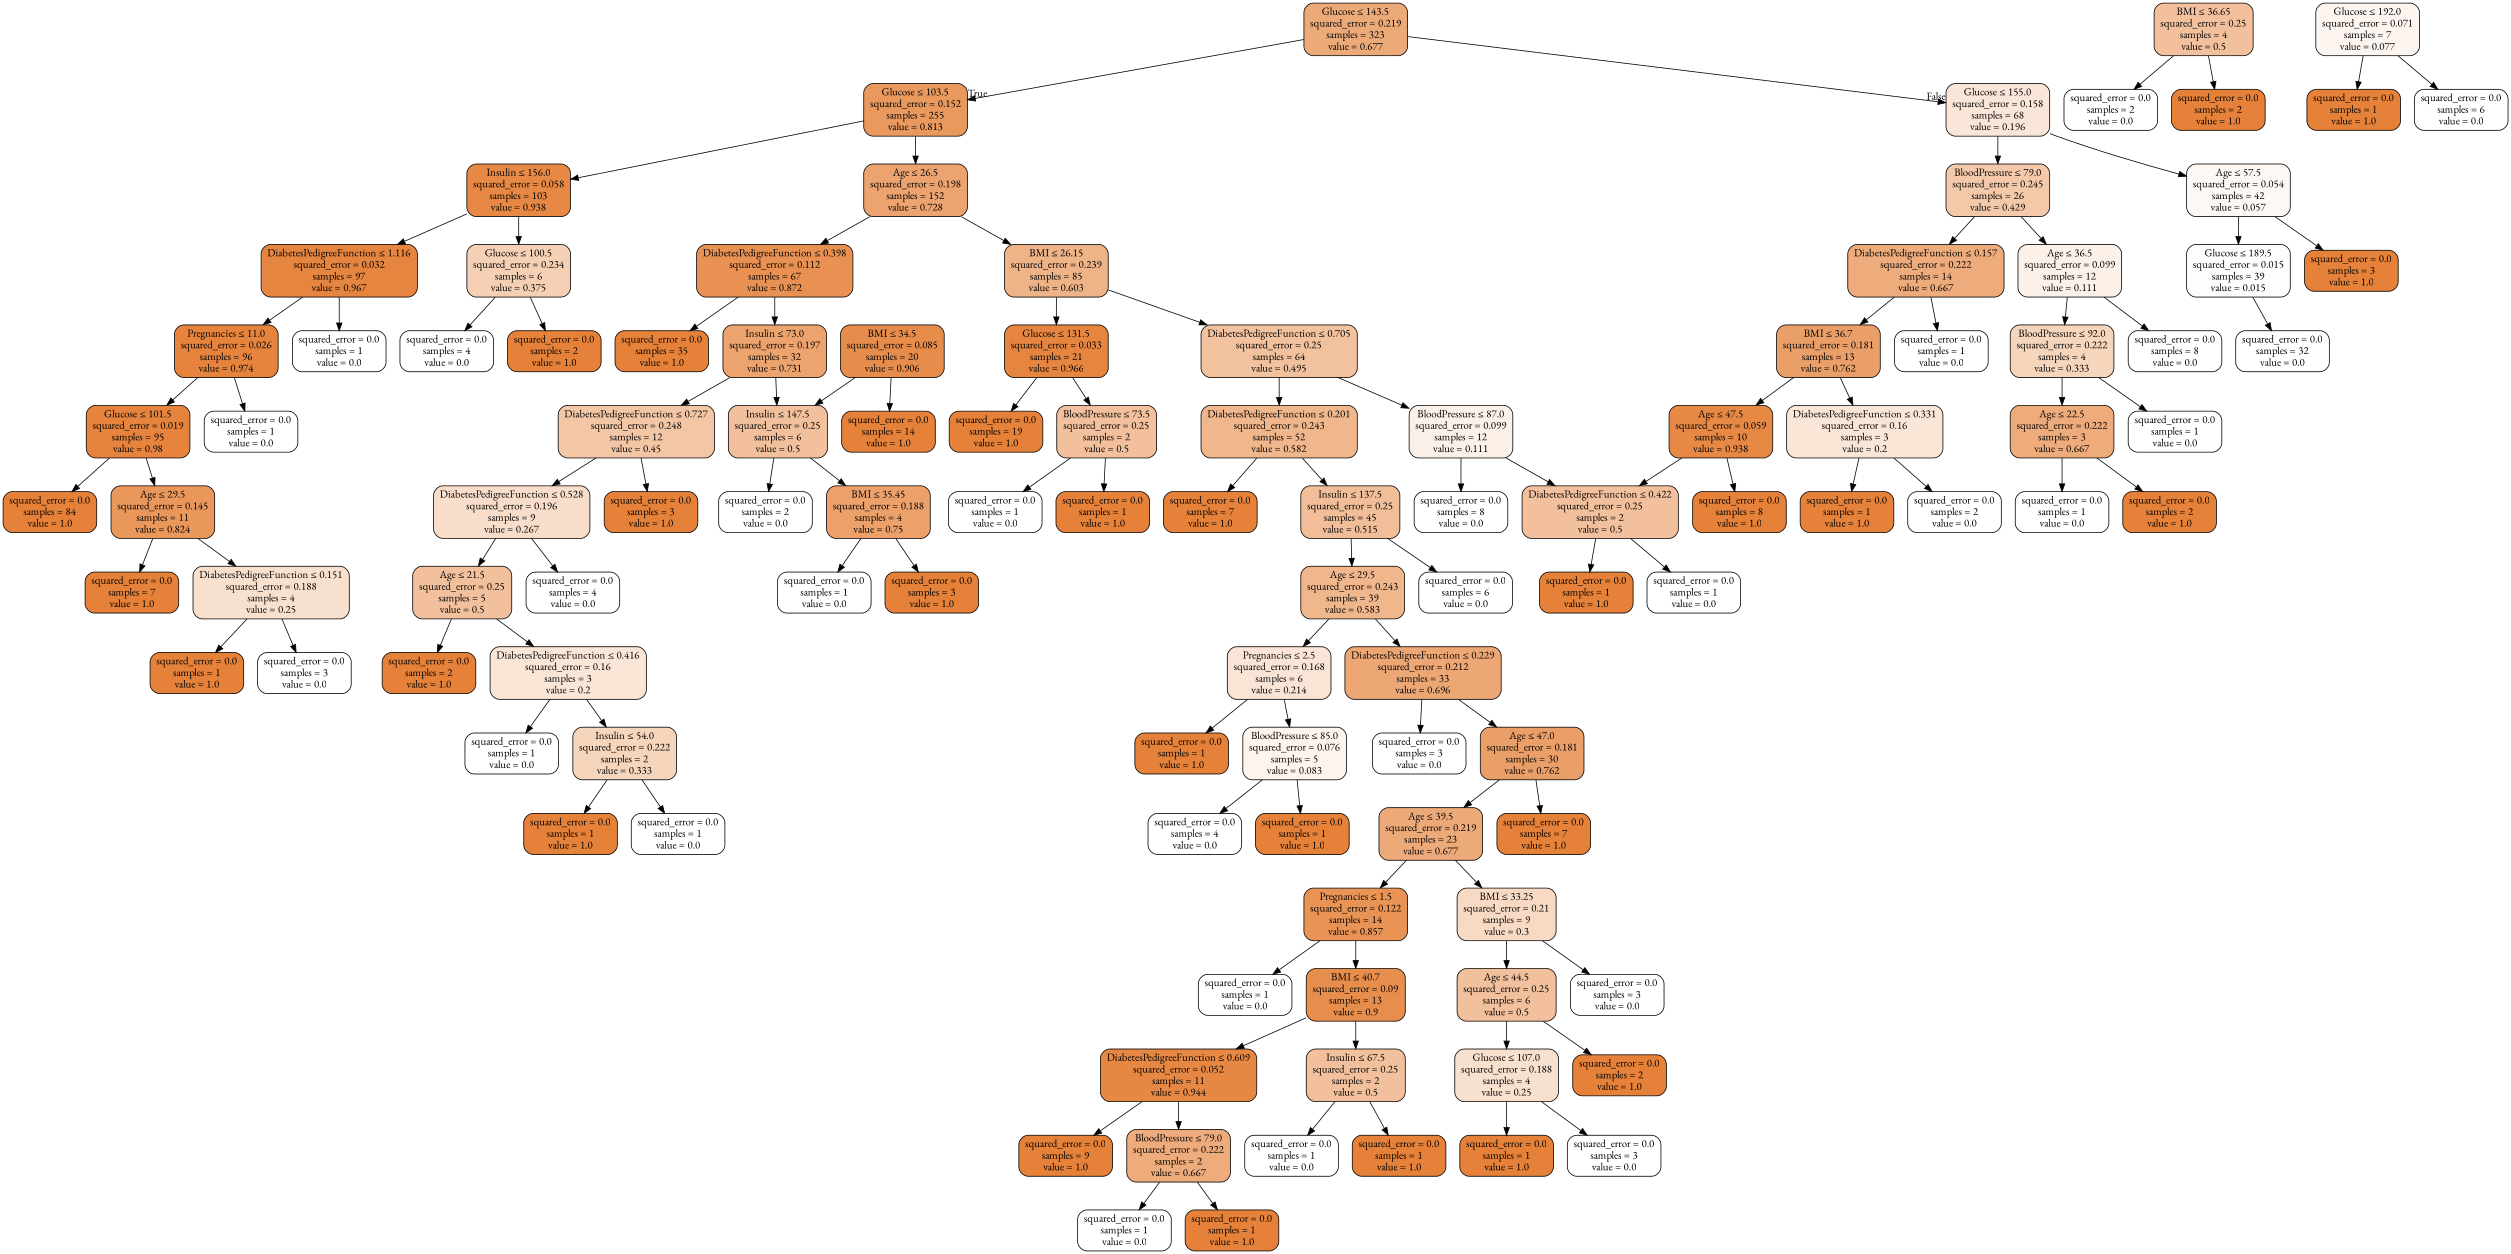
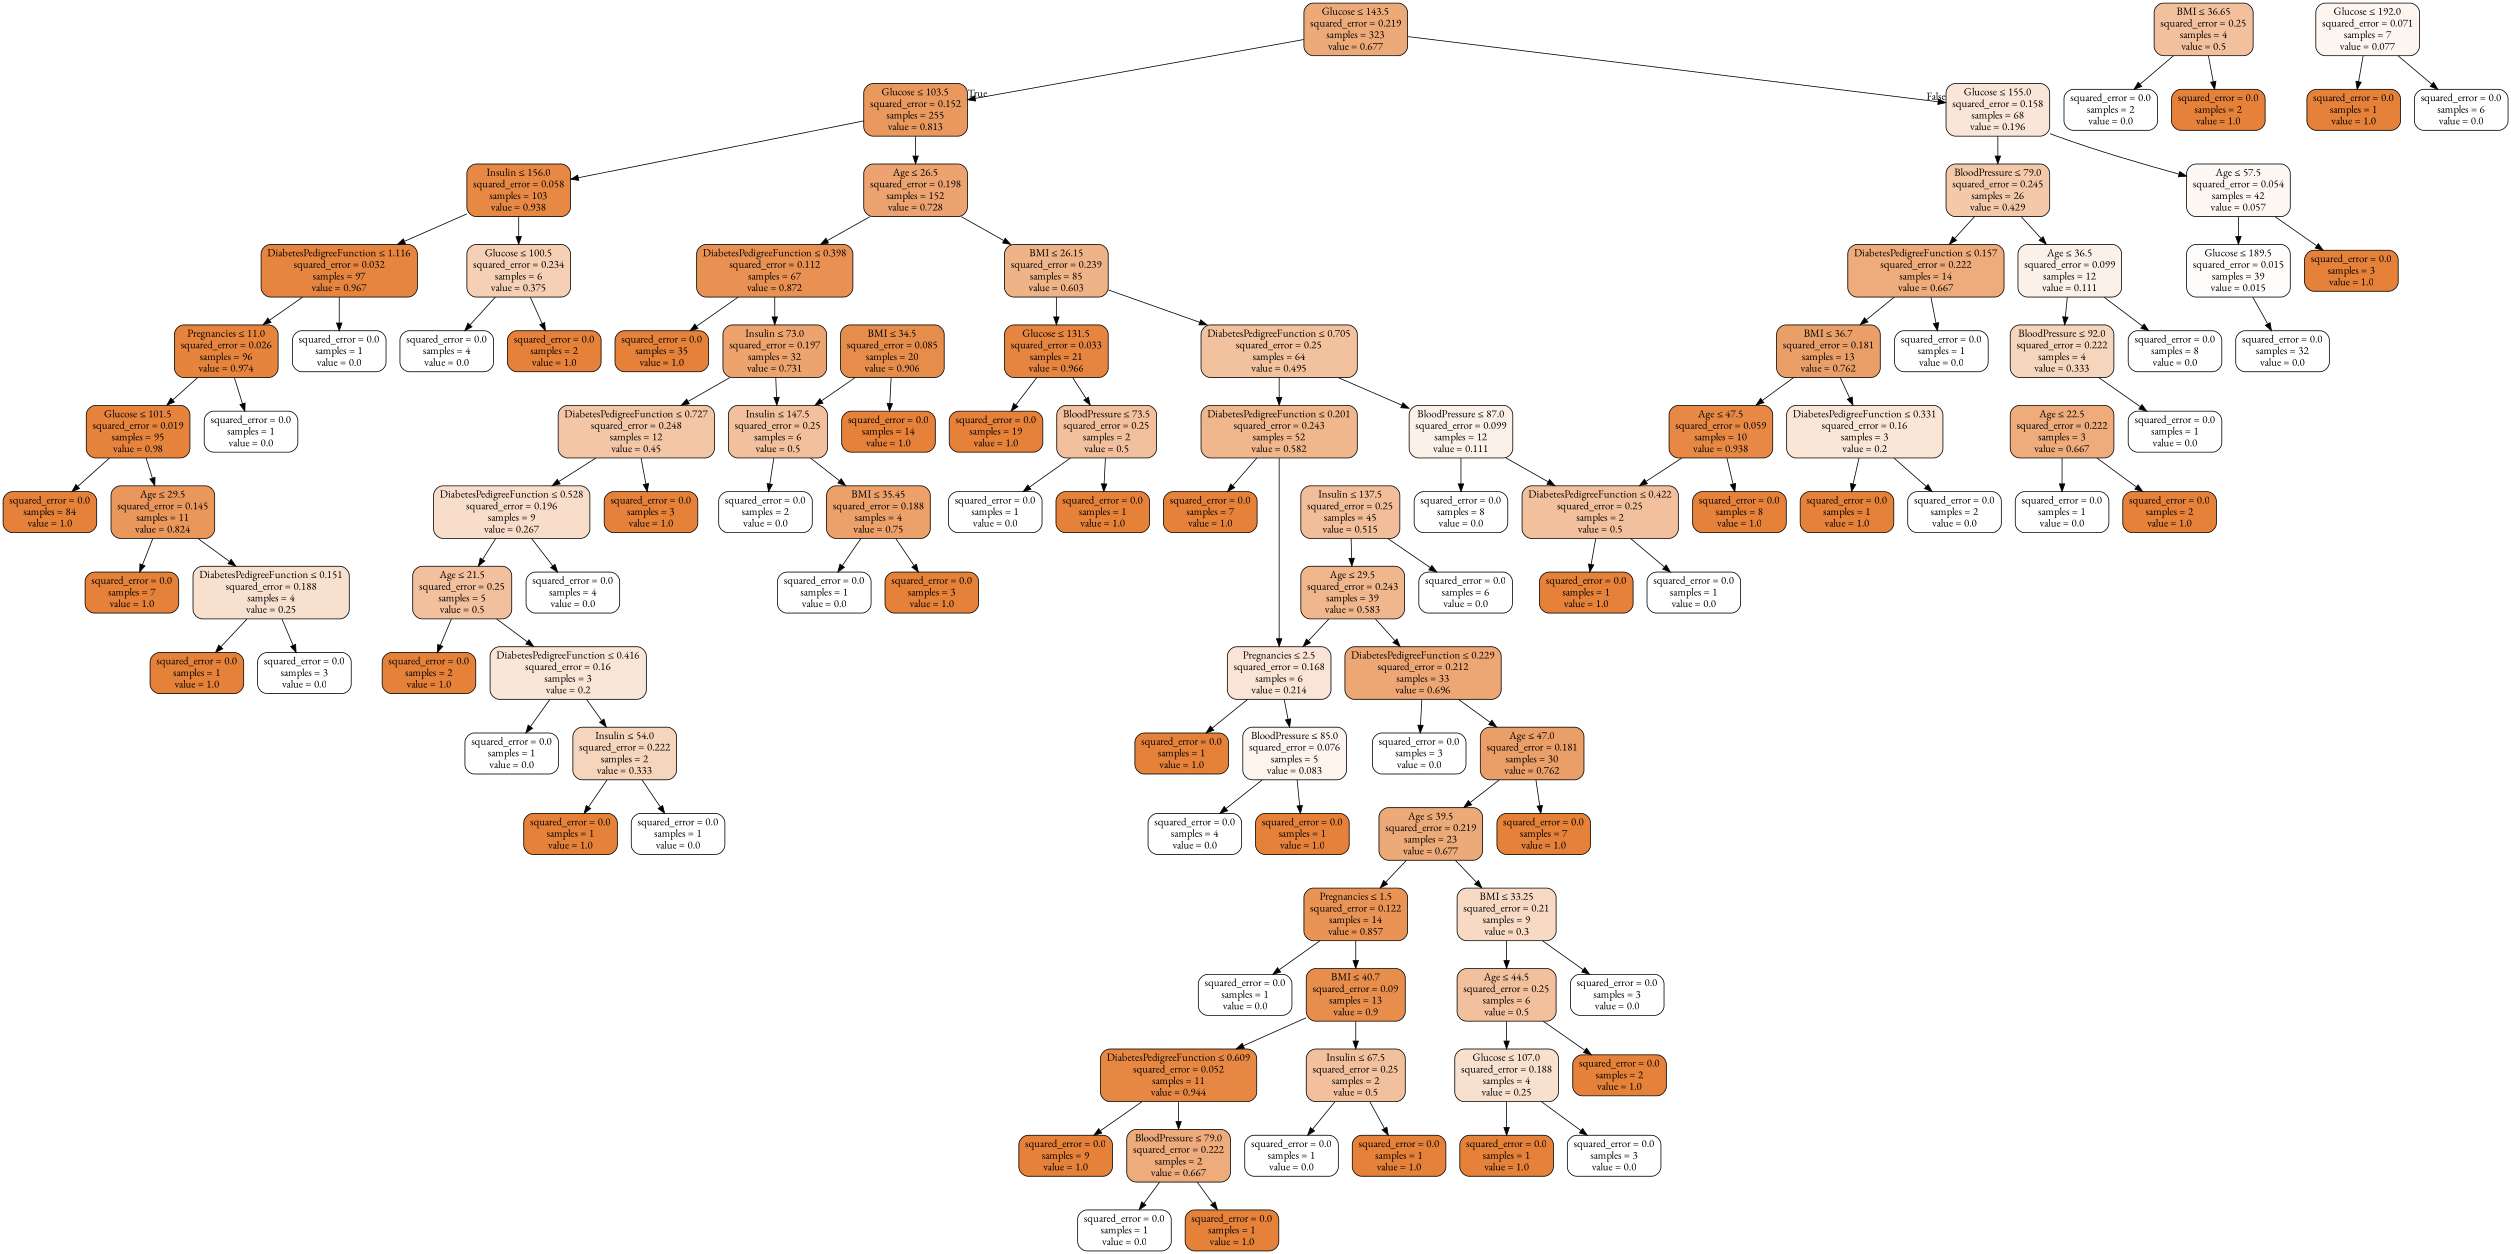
edge "BloodPressure ≤ 92.0" -> "Age ≤ 22.5": removed
edge "DiabetesPedigreeFunction ≤ 0.201" -> "Insulin ≤ 137.5": now "DiabetesPedigreeFunction ≤ 0.201" -> "Pregnancies ≤ 2.5"
